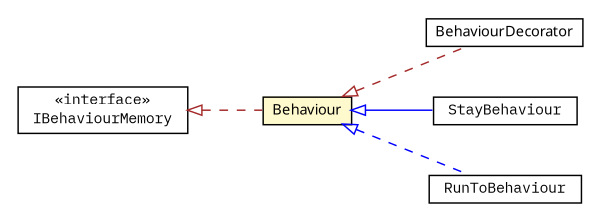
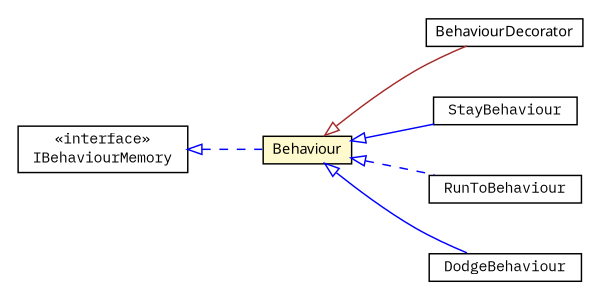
edge "BehaviourDecorator" -> "Behaviour": style dashed -> solid
edge "Behaviour" -> "IBehaviourMemory": color brown -> blue
node "DodgeBehaviour": added
